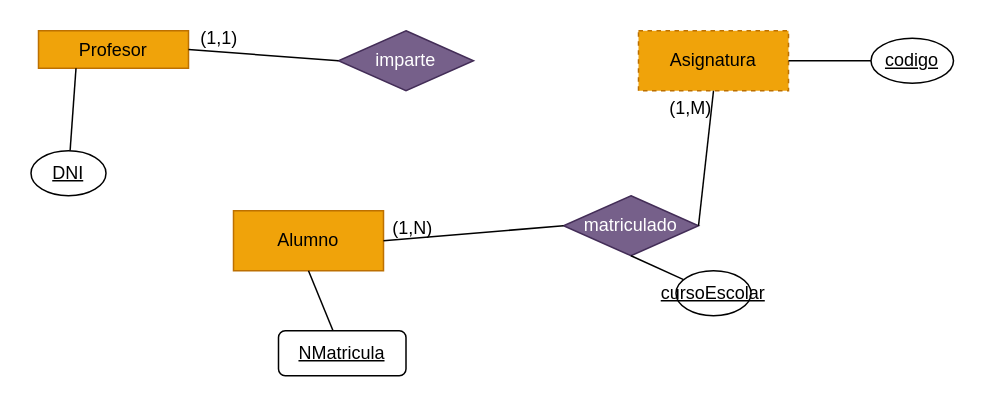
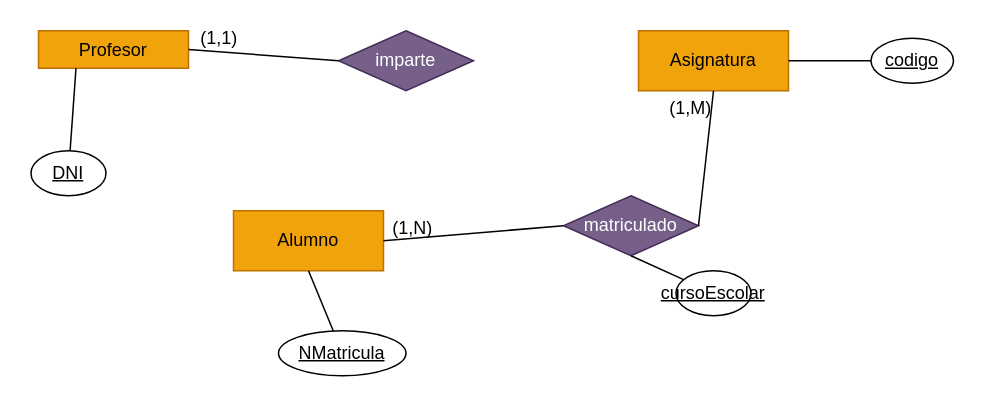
node "Asignatura": style dashed -> solid
node "NMatricula": shape rounded rectangle -> ellipse
